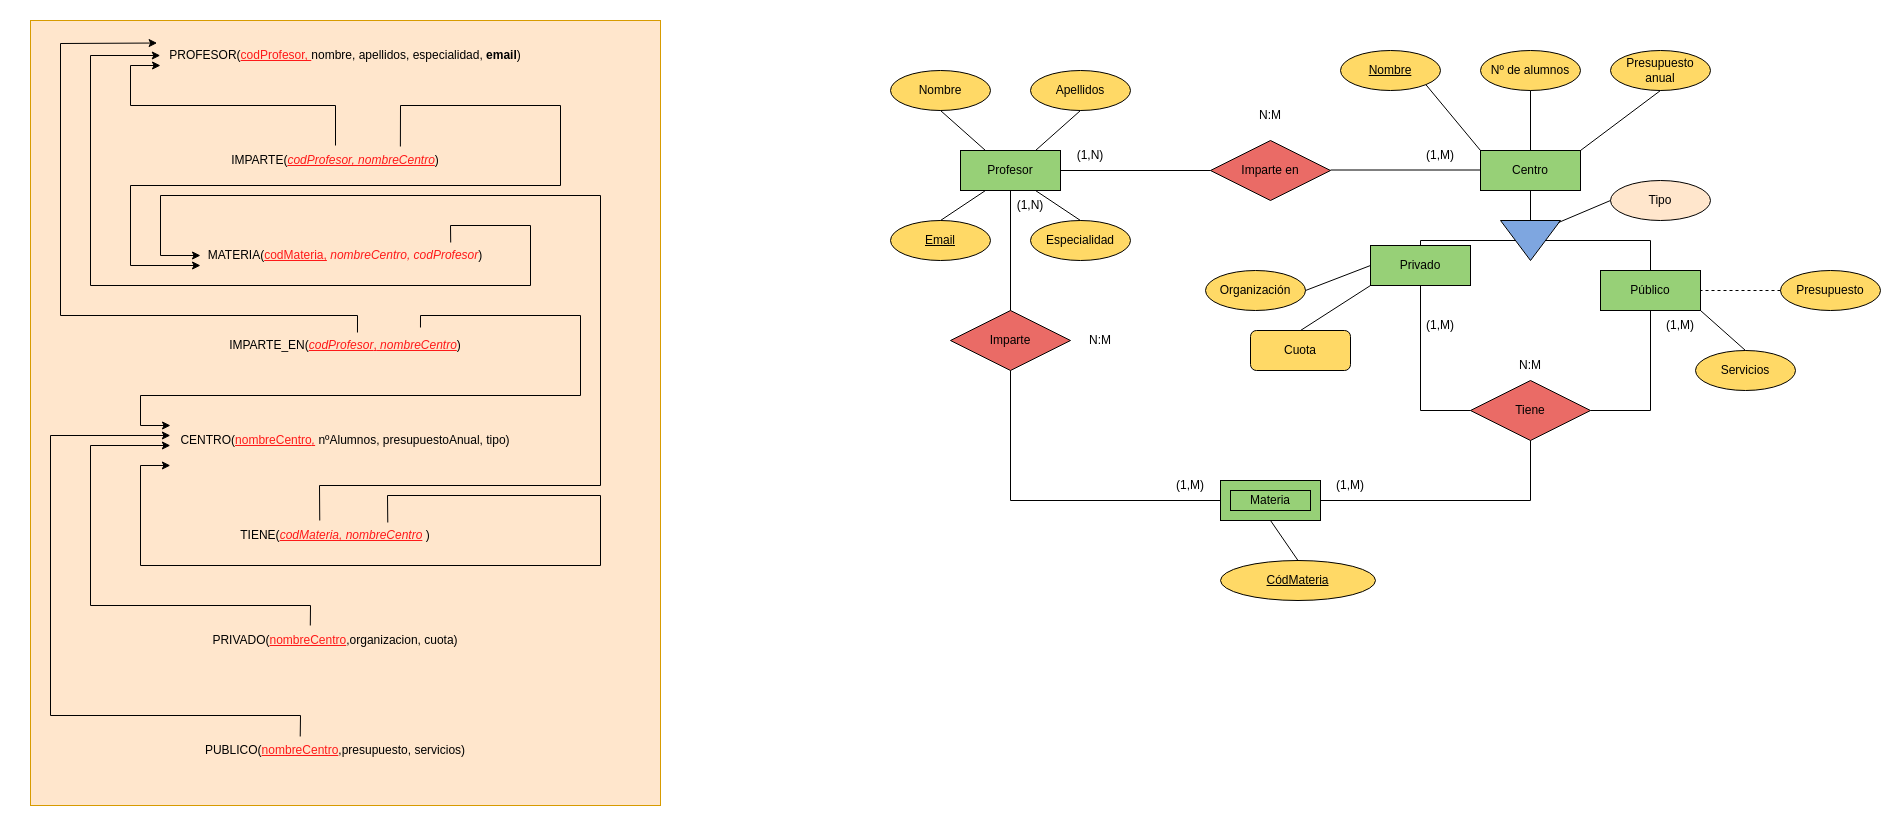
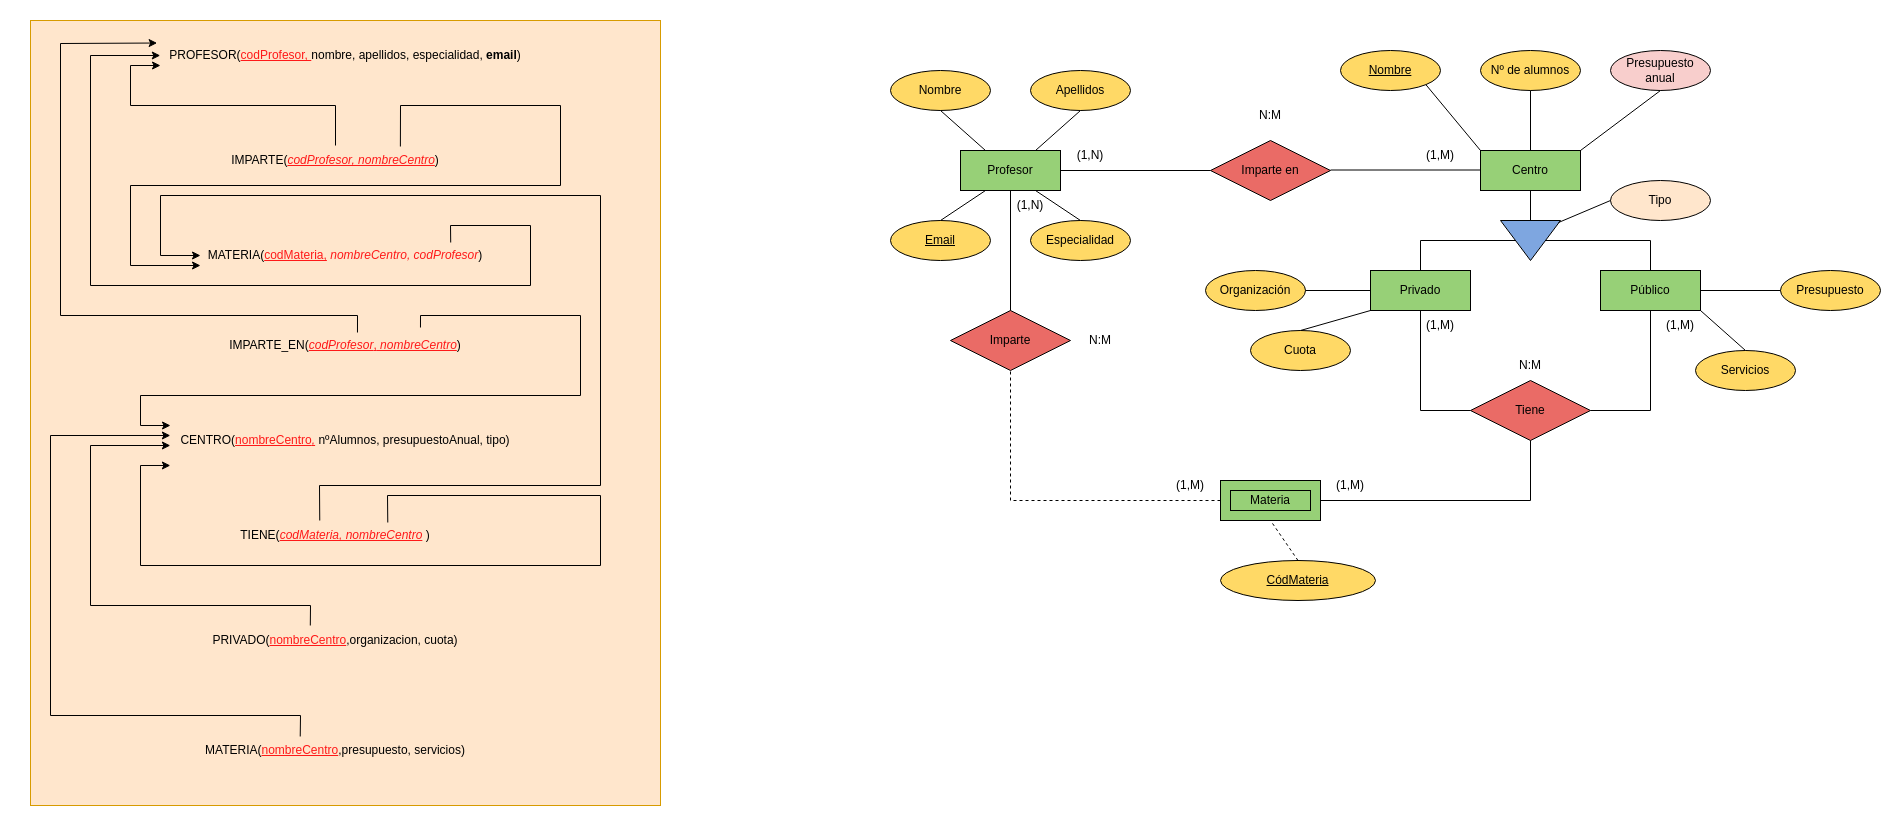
node "Presupuesto anual": fillcolor #ffd966 -> #f8cecc
node "Privado": moved (1421, 266) -> (1421, 291)
edge "Público" -- "Presupuesto": style dashed -> solid
node "Cuota": shape rounded rectangle -> ellipse
edge "Imparte" -- "Materia": style solid -> dashed
edge "Materia" -- "CódMateria": style solid -> dashed
node "PUBLICO(nombreCentro,presupuesto, servicios)": label "PUBLICO(nombreCentro,presupuesto, servicios)" -> "MATERIA(nombreCentro,presupuesto, servicios)"
